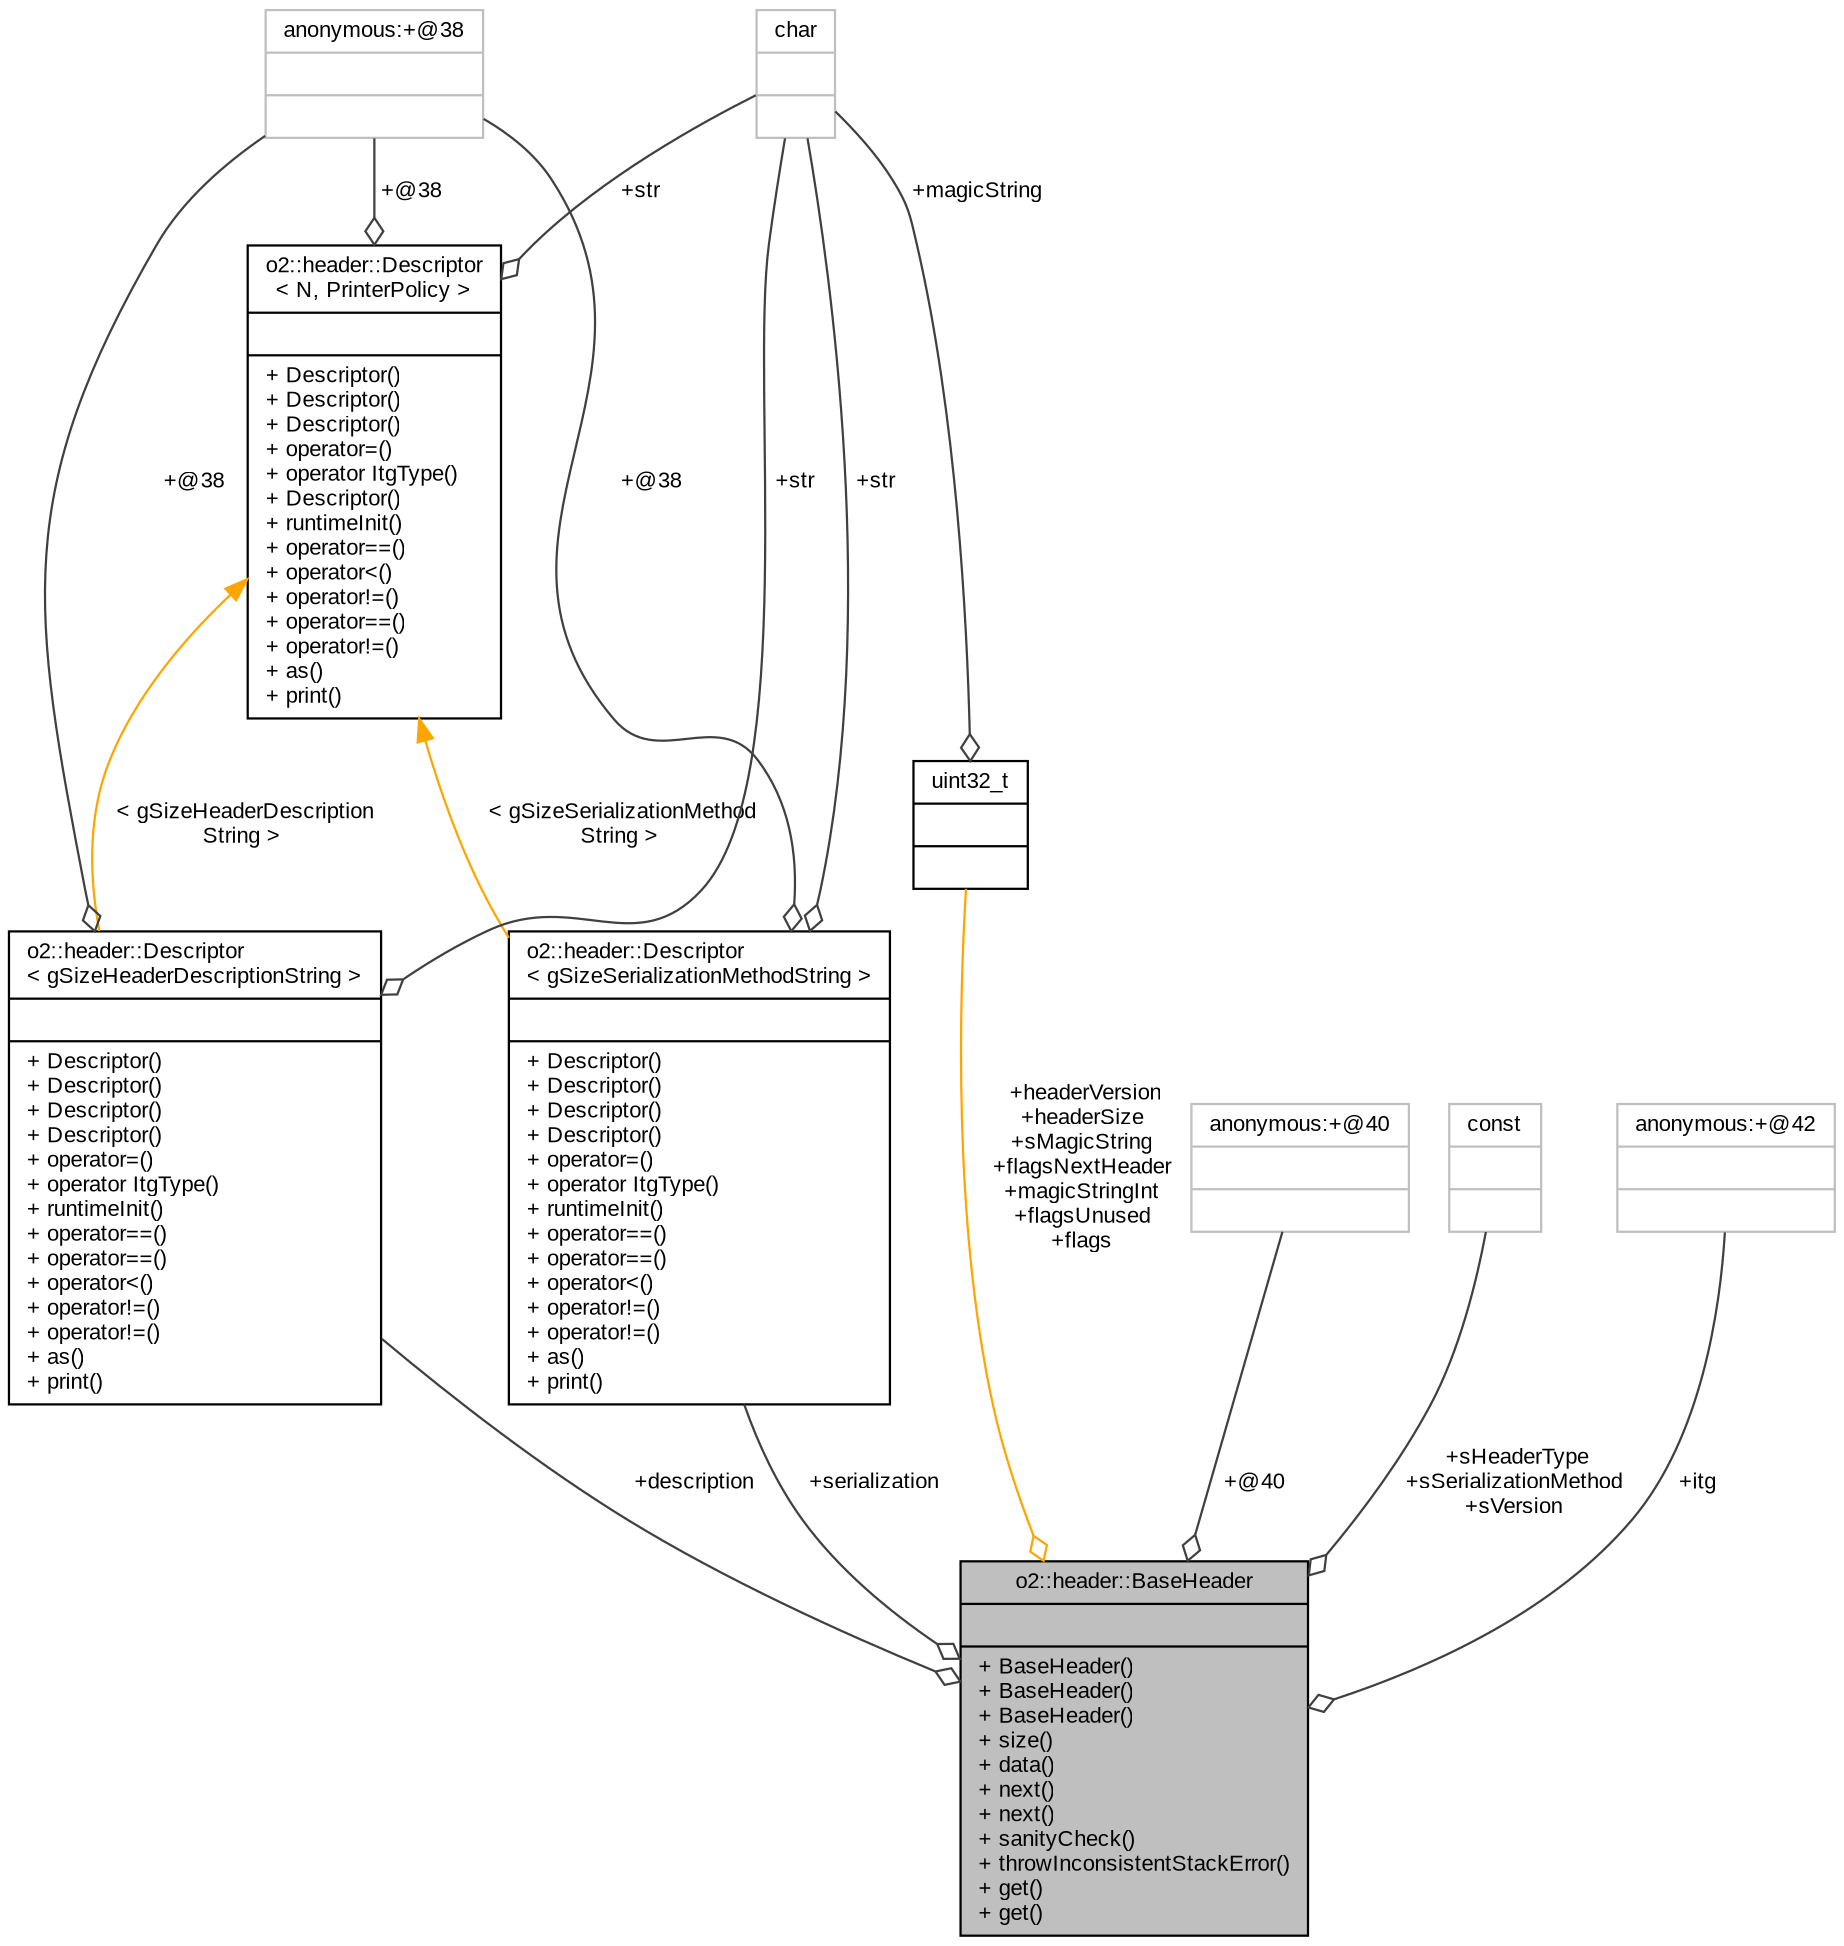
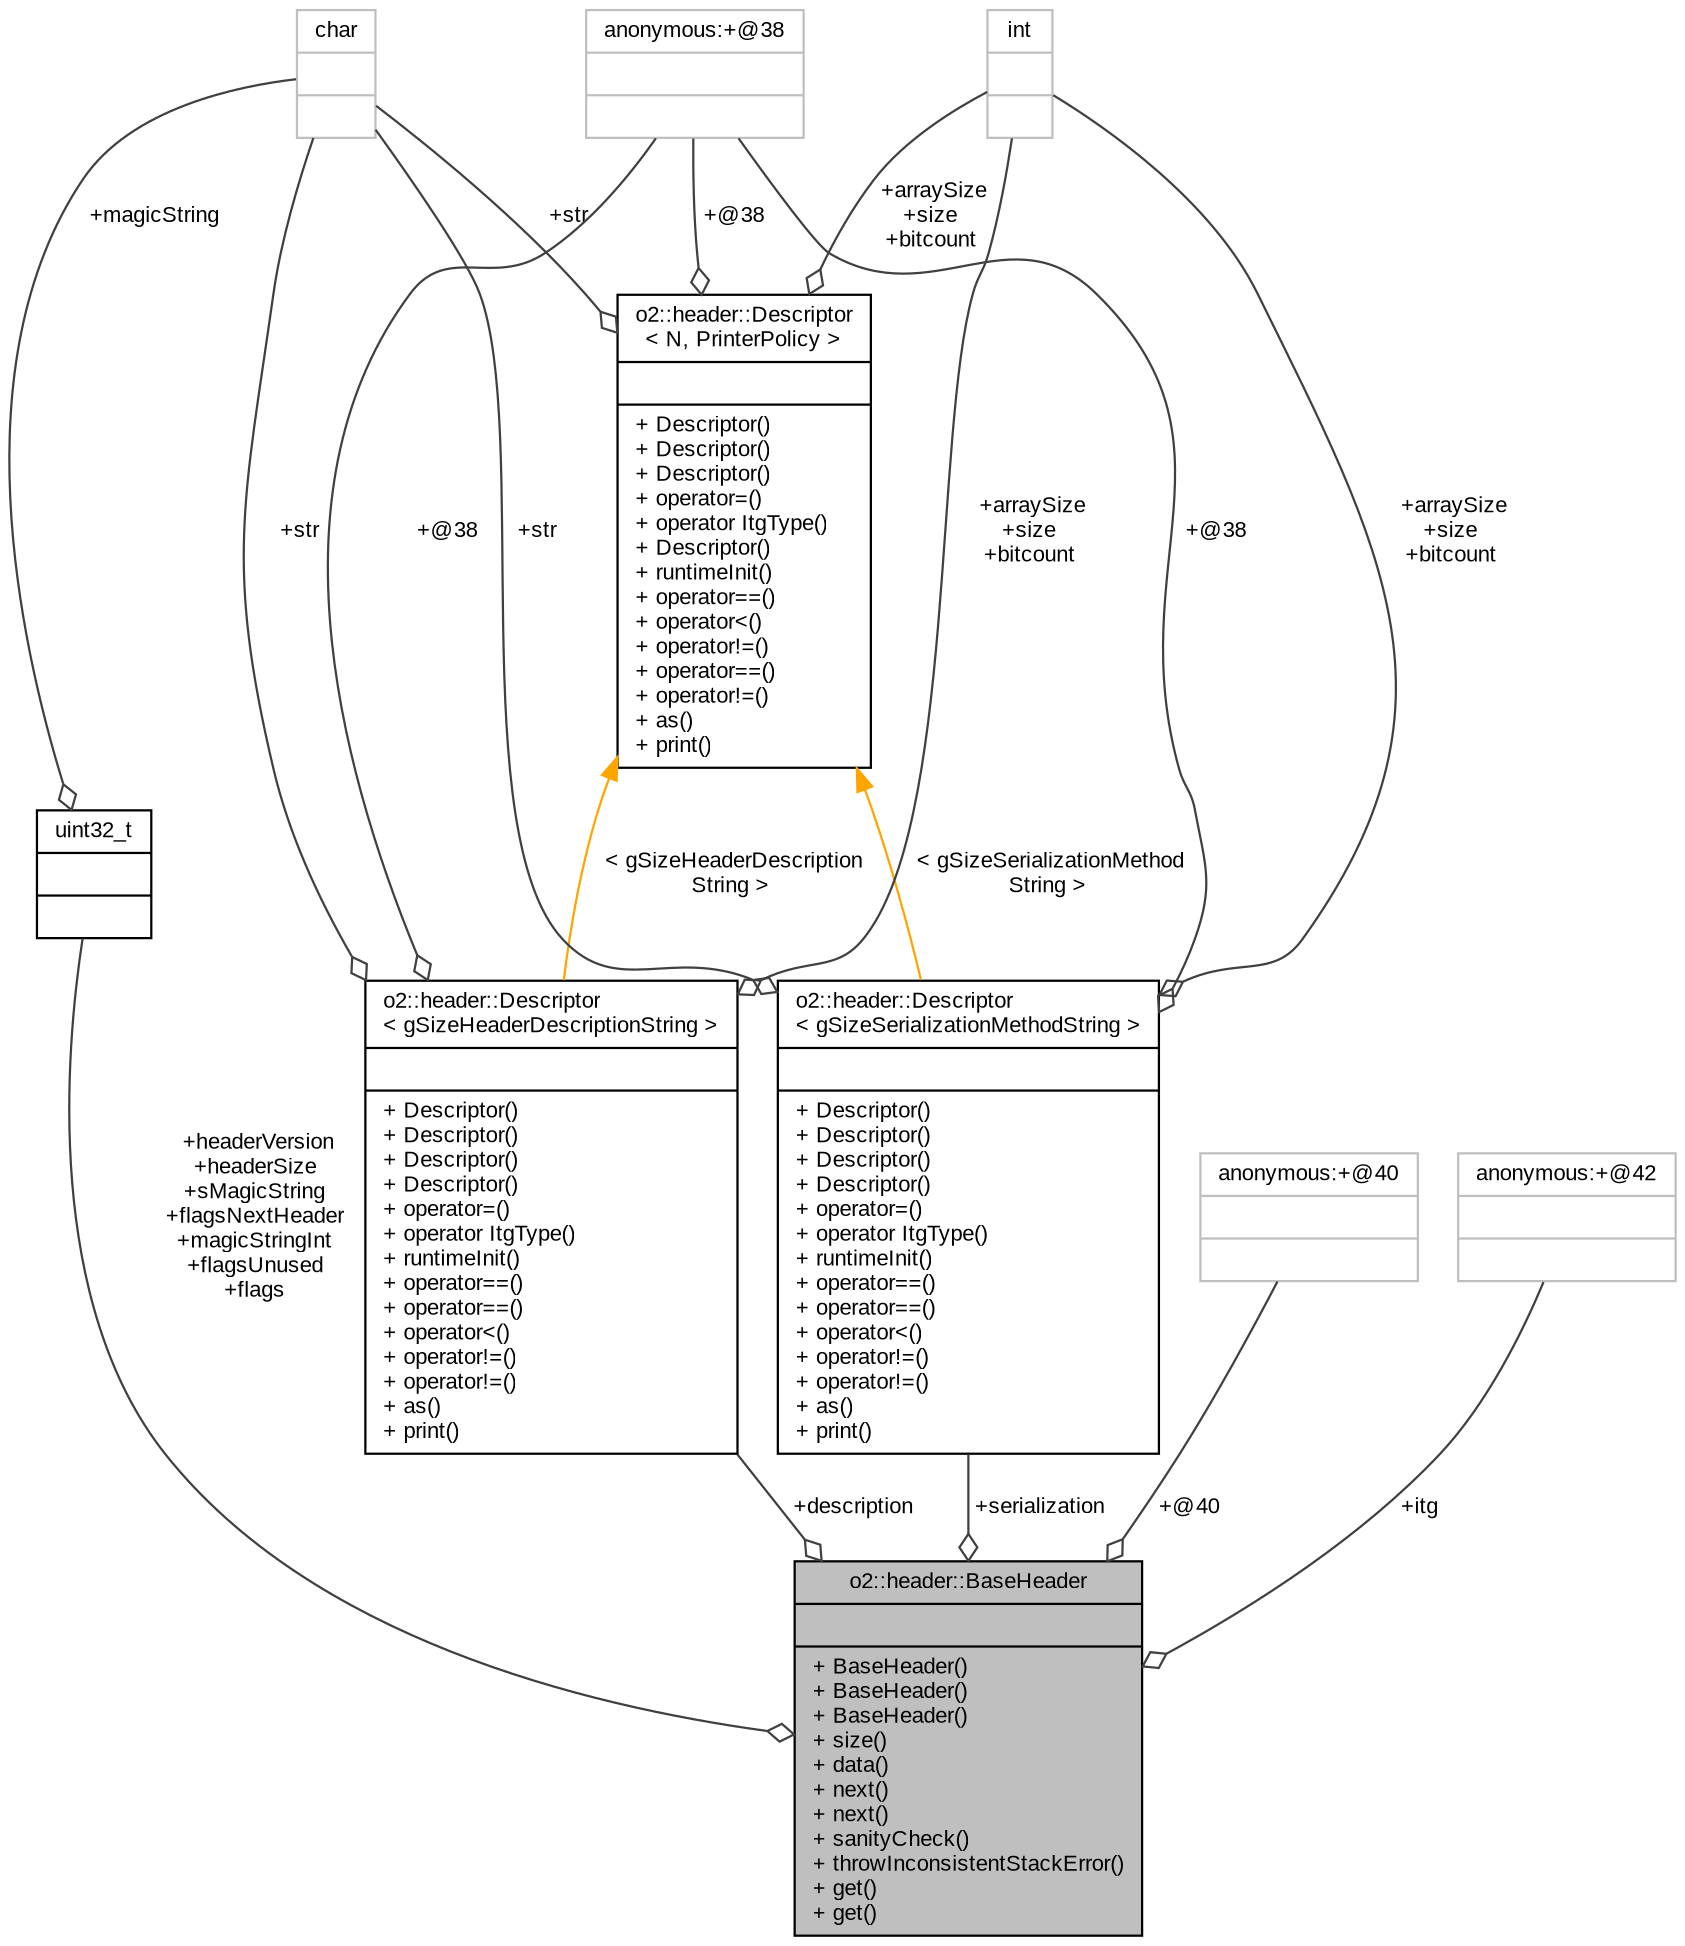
node "int": added
node "const": removed
edge "uint32_t" -> "o2::header::BaseHeader": color orange -> grey25
